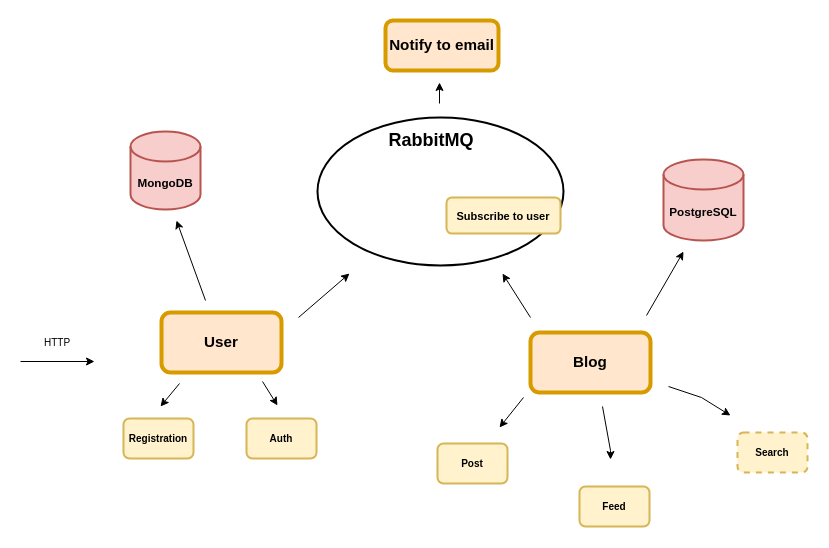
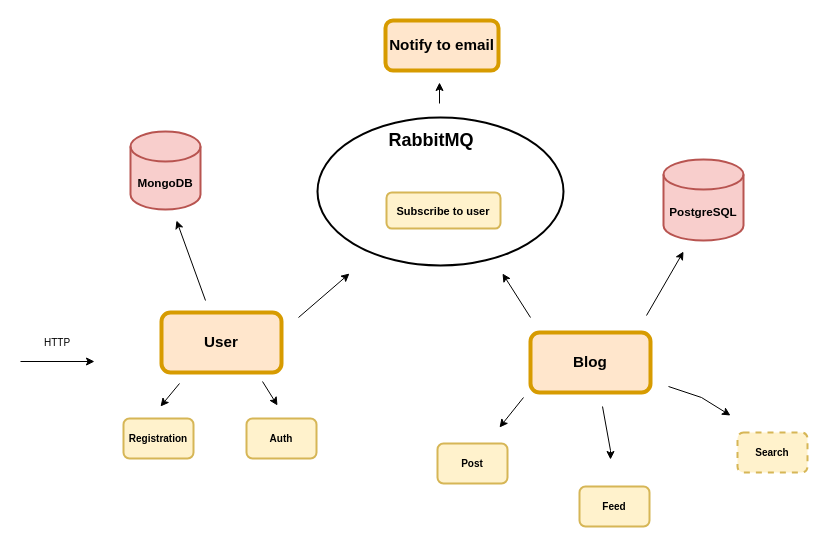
node "Subscribe to user": moved (504, 216) -> (444, 211)
